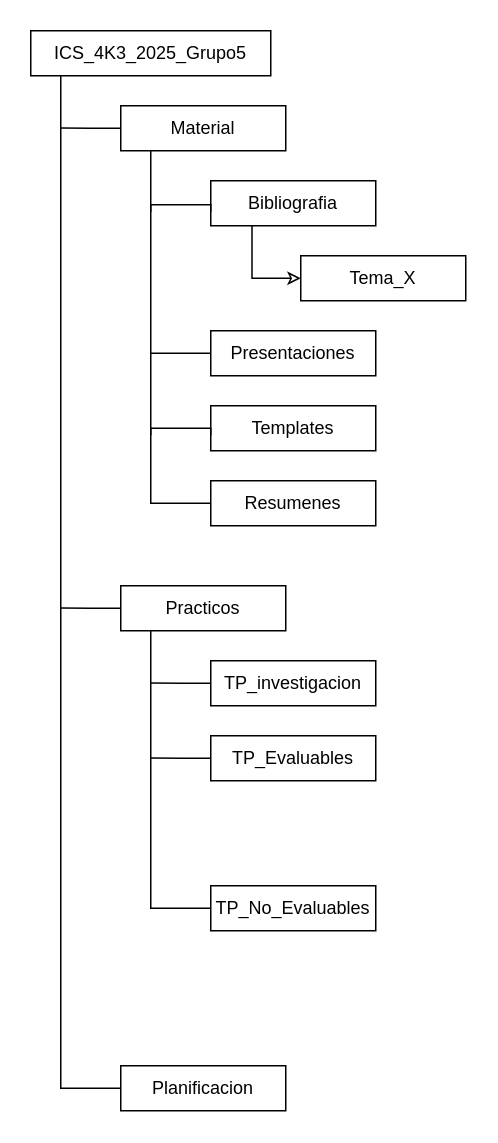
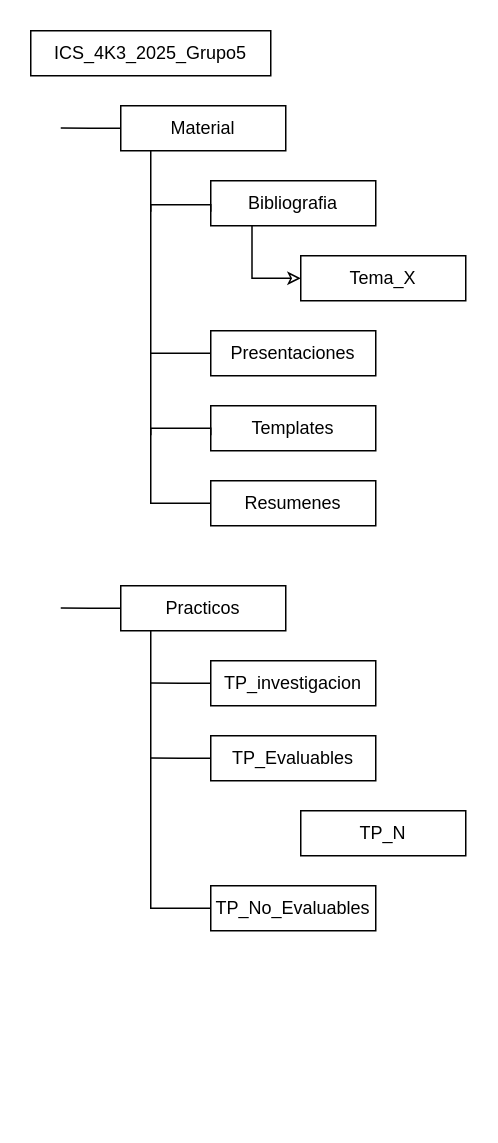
edge "ICS_4K3_2025_Grupo5" -- "Planificacion": removed
node "TP_N": added
node "Planificacion": removed
